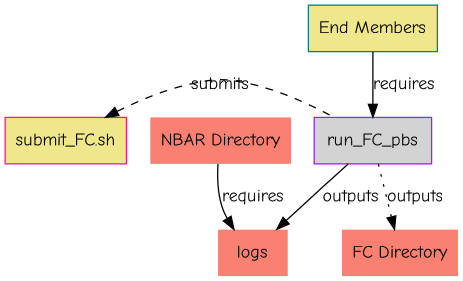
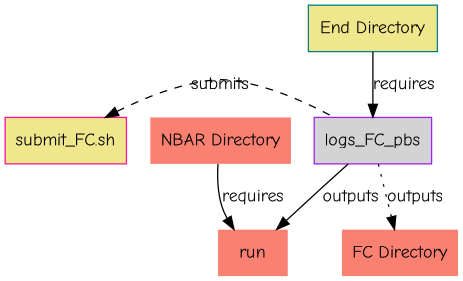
node "End Members": label "End Members" -> "End Directory"
node "run_FC_pbs": label "run_FC_pbs" -> "logs_FC_pbs"
node "logs": label "logs" -> "run"
